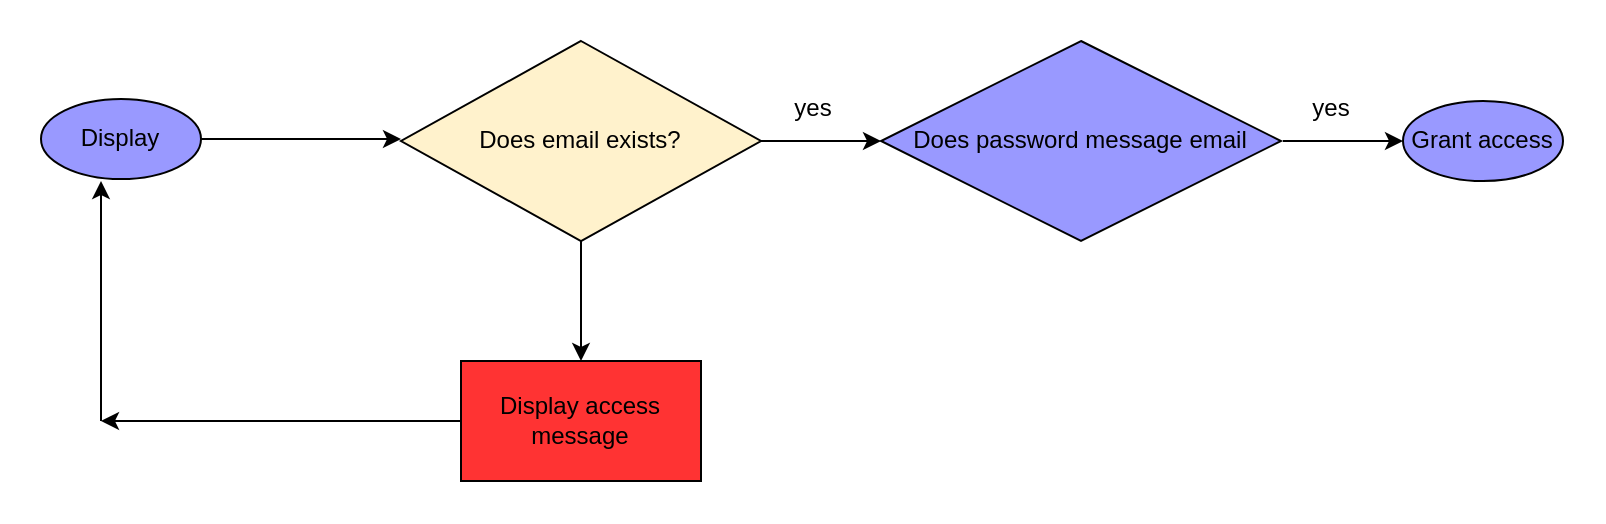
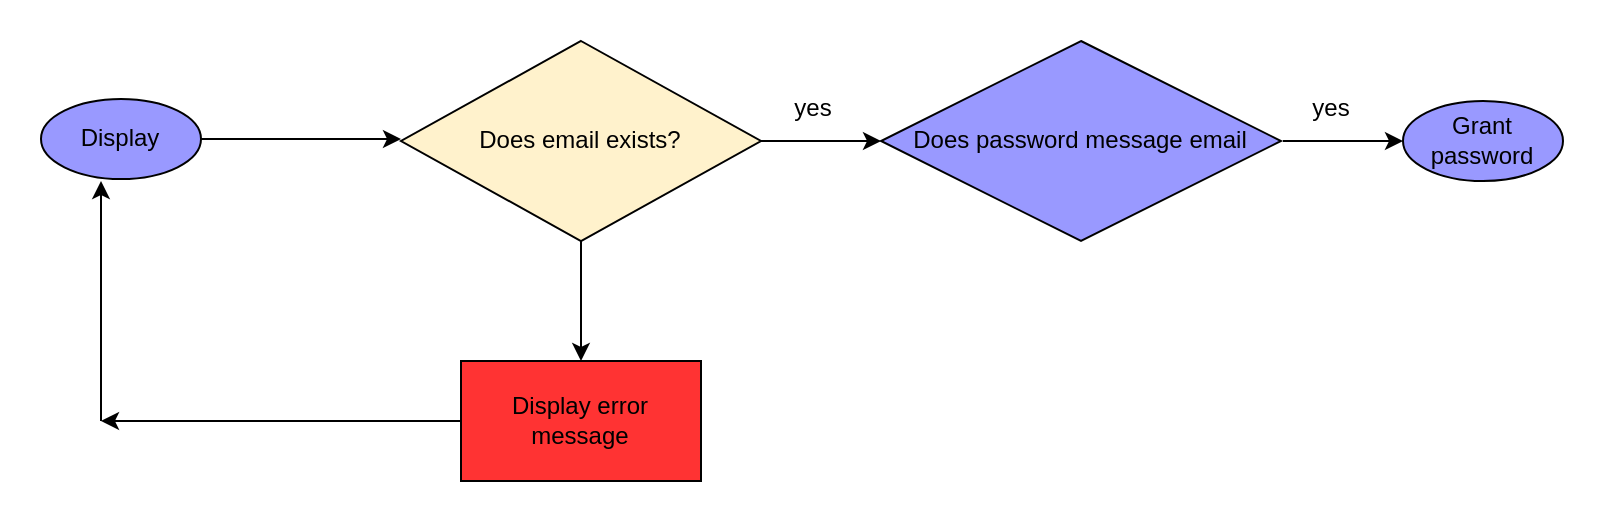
node "Grant access": label "Grant access" -> "Grant password"
node "Display access message": label "Display access message" -> "Display error message"
